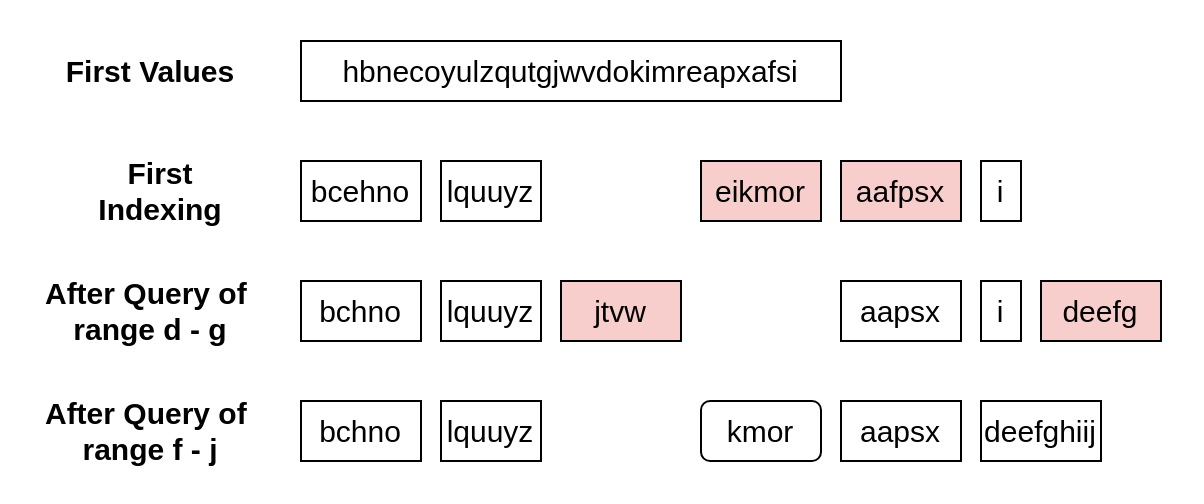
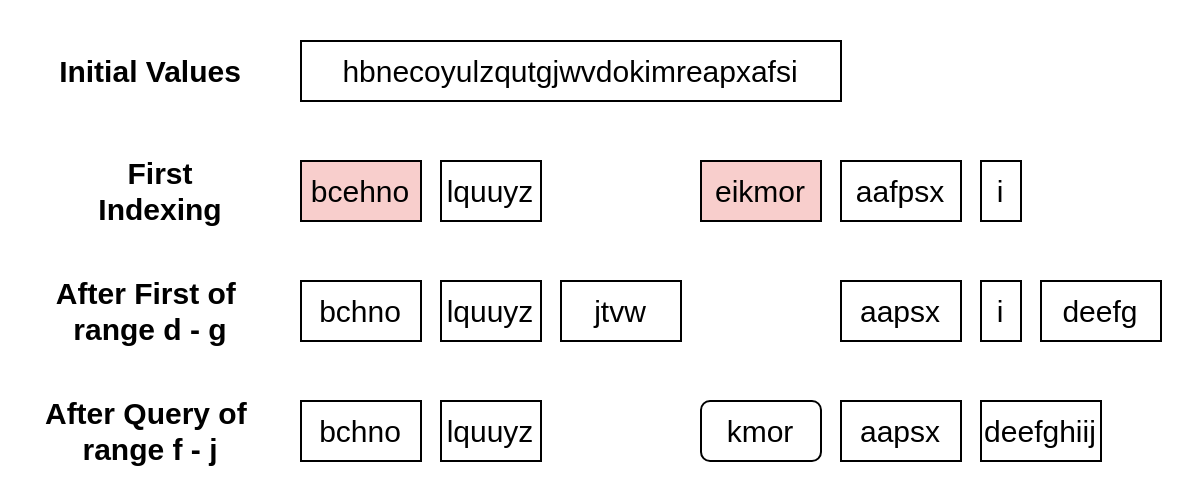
node "First Values": label "First Values" -> "Initial Values"
node "bcehno": fillcolor #ffffff -> #f8cecc
node "aafpsx": fillcolor #f8cecc -> #ffffff
node "After Query of range d - g": label "After Query of range d - g" -> "After First of range d - g"
node "jtvw": fillcolor #f8cecc -> #ffffff
node "deefg": fillcolor #f8cecc -> #ffffff
